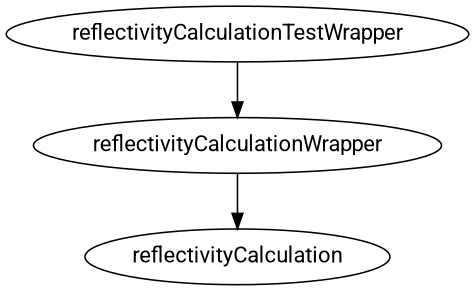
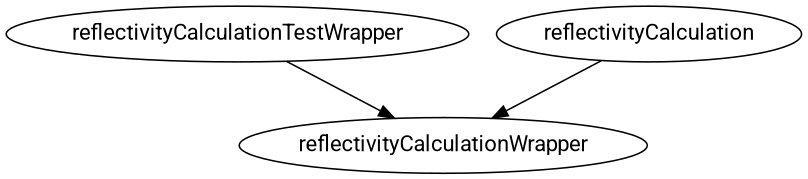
edge "reflectivityCalculationWrapper" -> "reflectivityCalculation": reversed
